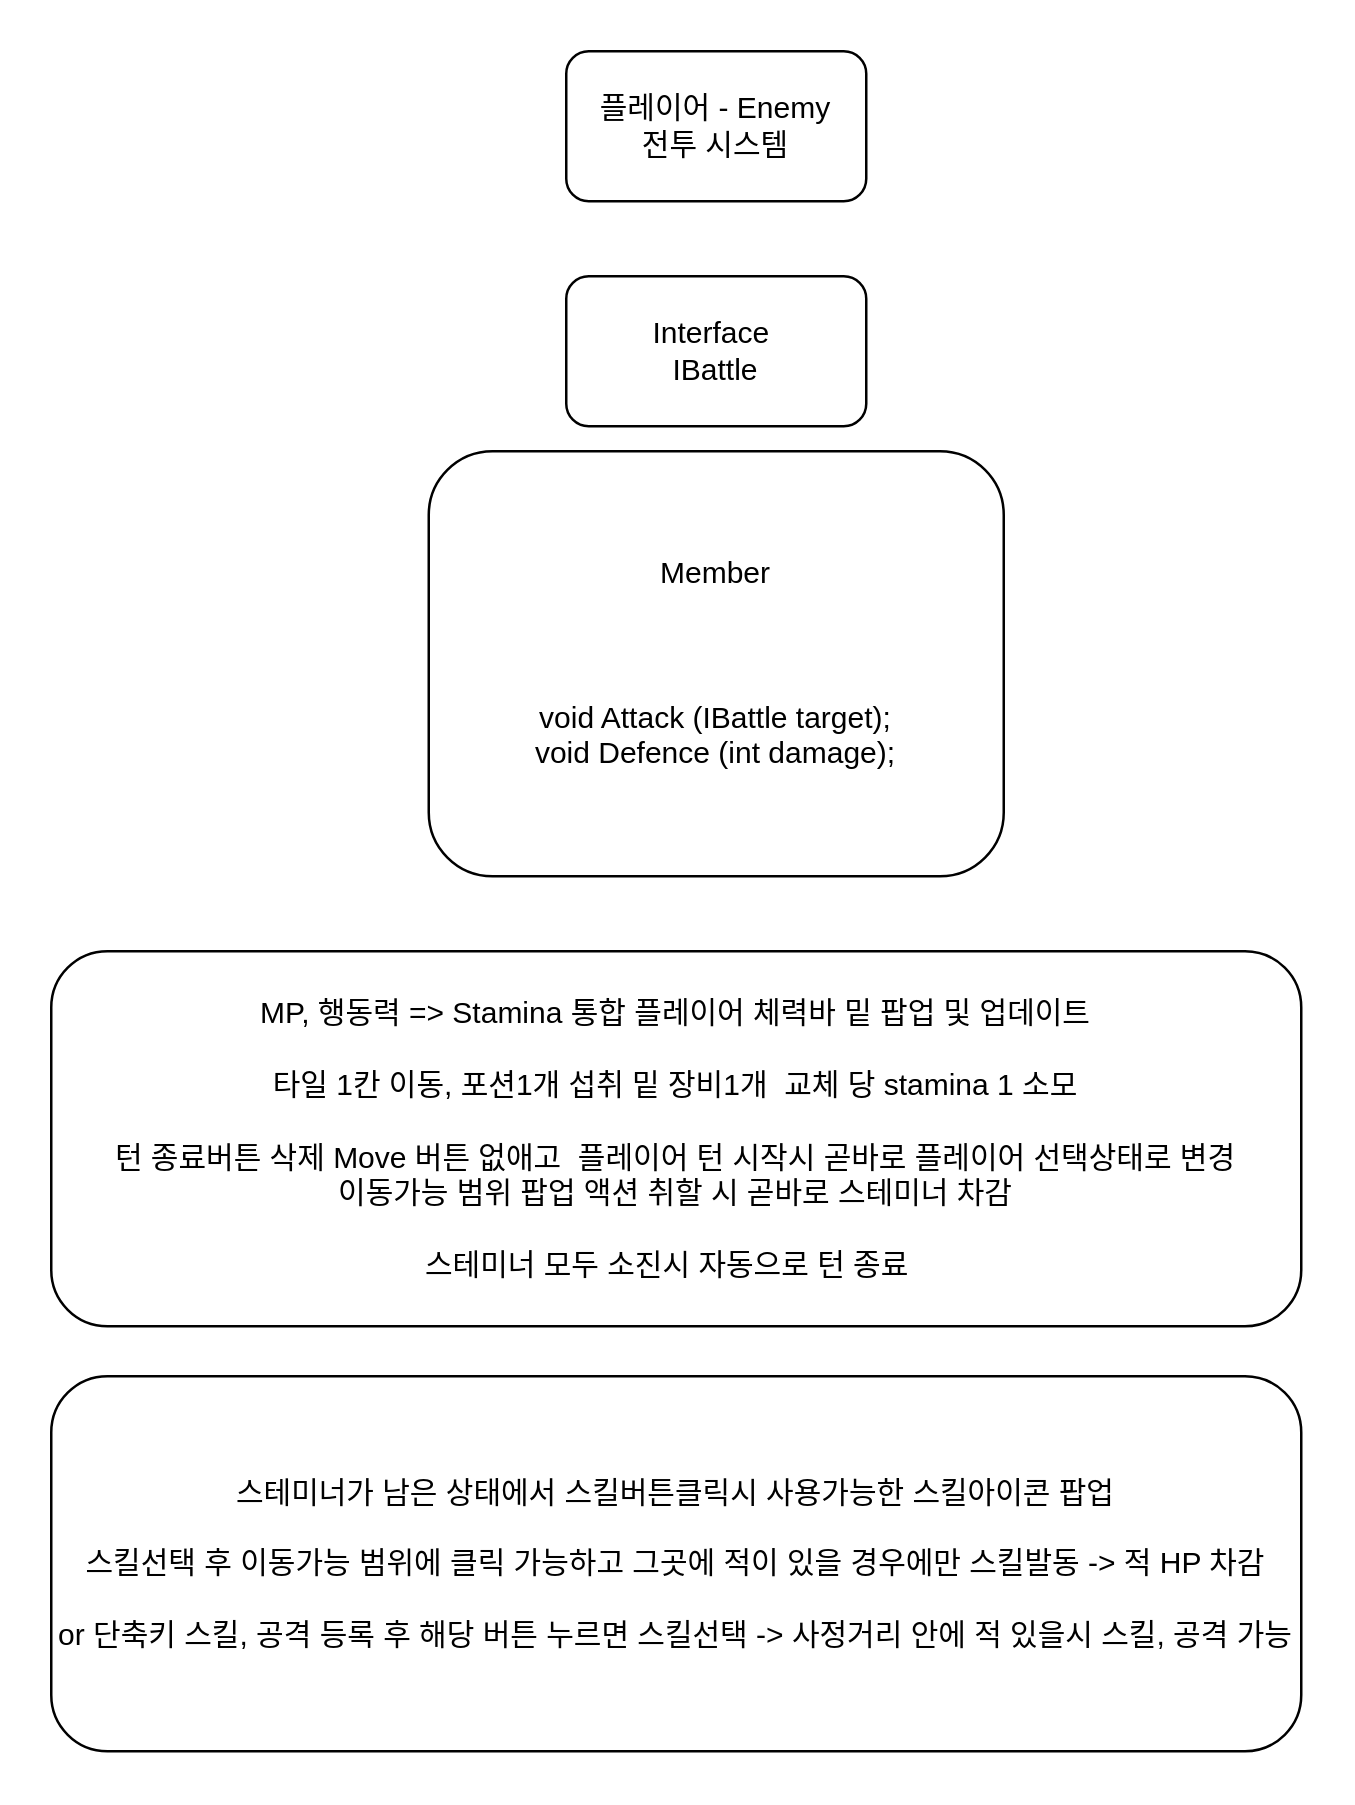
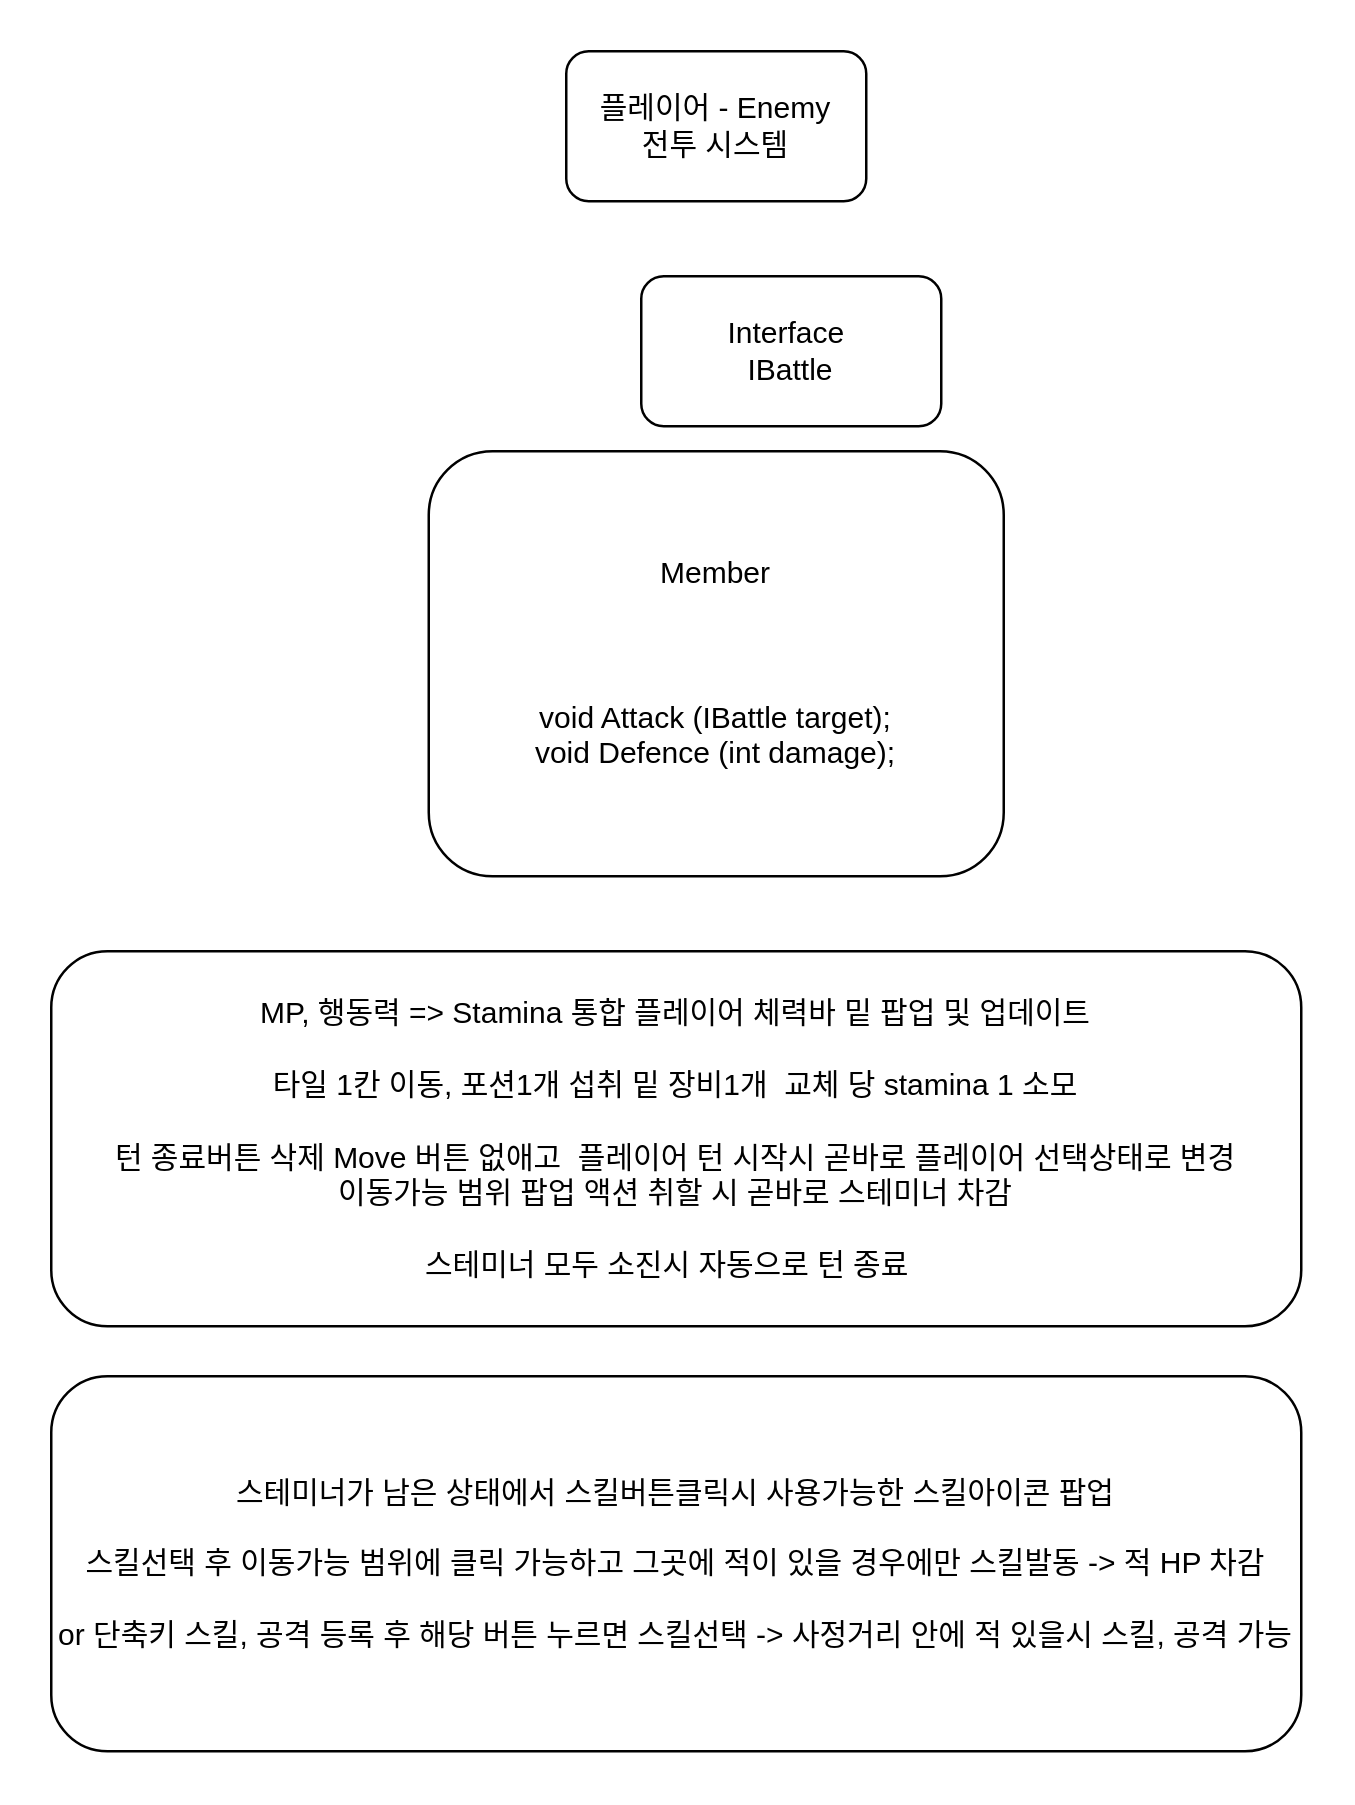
node "Interface IBattle": moved (716, 351) -> (791, 351)
